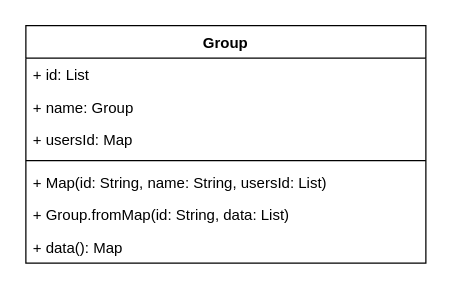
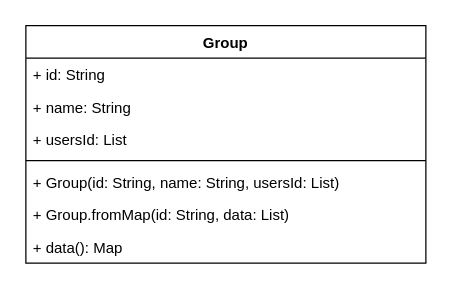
node "+ id: List": label "+ id: List" -> "+ id: String"
node "+ name: Group": label "+ name: Group" -> "+ name: String"
node "+ usersId: Map": label "+ usersId: Map" -> "+ usersId: List"
node "+ Map(id: String, name: String, usersId: List)": label "+ Map(id: String, name: String, usersId: List)" -> "+ Group(id: String, name: String, usersId: List)"
